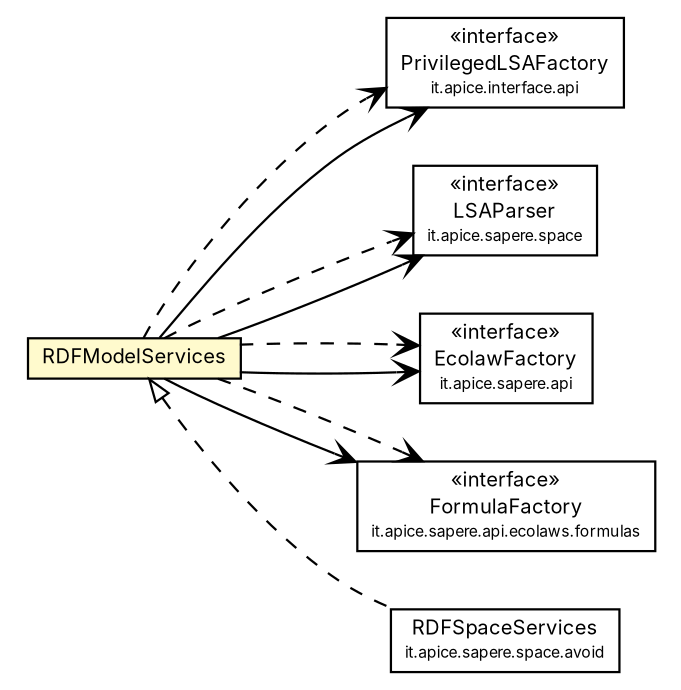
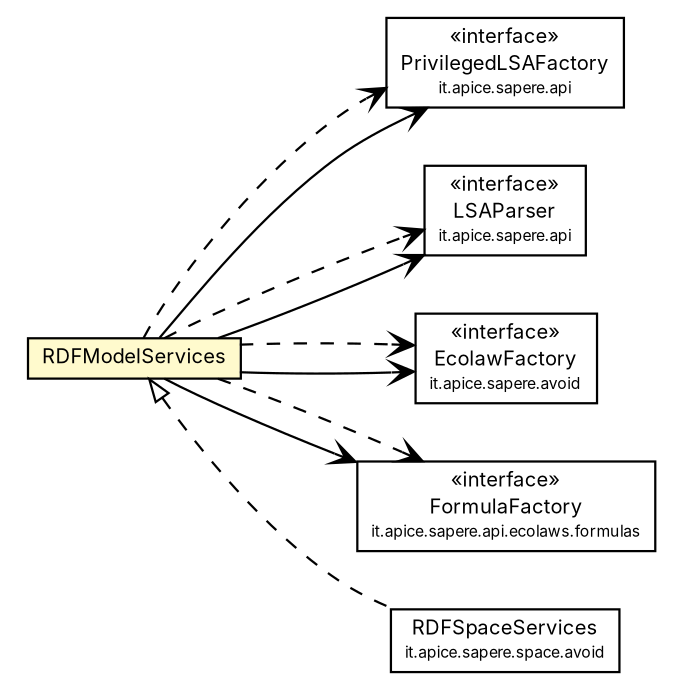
node "PrivilegedLSAFactory": text "it.apice.interface.api" -> "it.apice.sapere.api"
node "LSAParser": text "it.apice.sapere.space" -> "it.apice.sapere.api"
node "EcolawFactory": text "it.apice.sapere.api" -> "it.apice.sapere.avoid"
